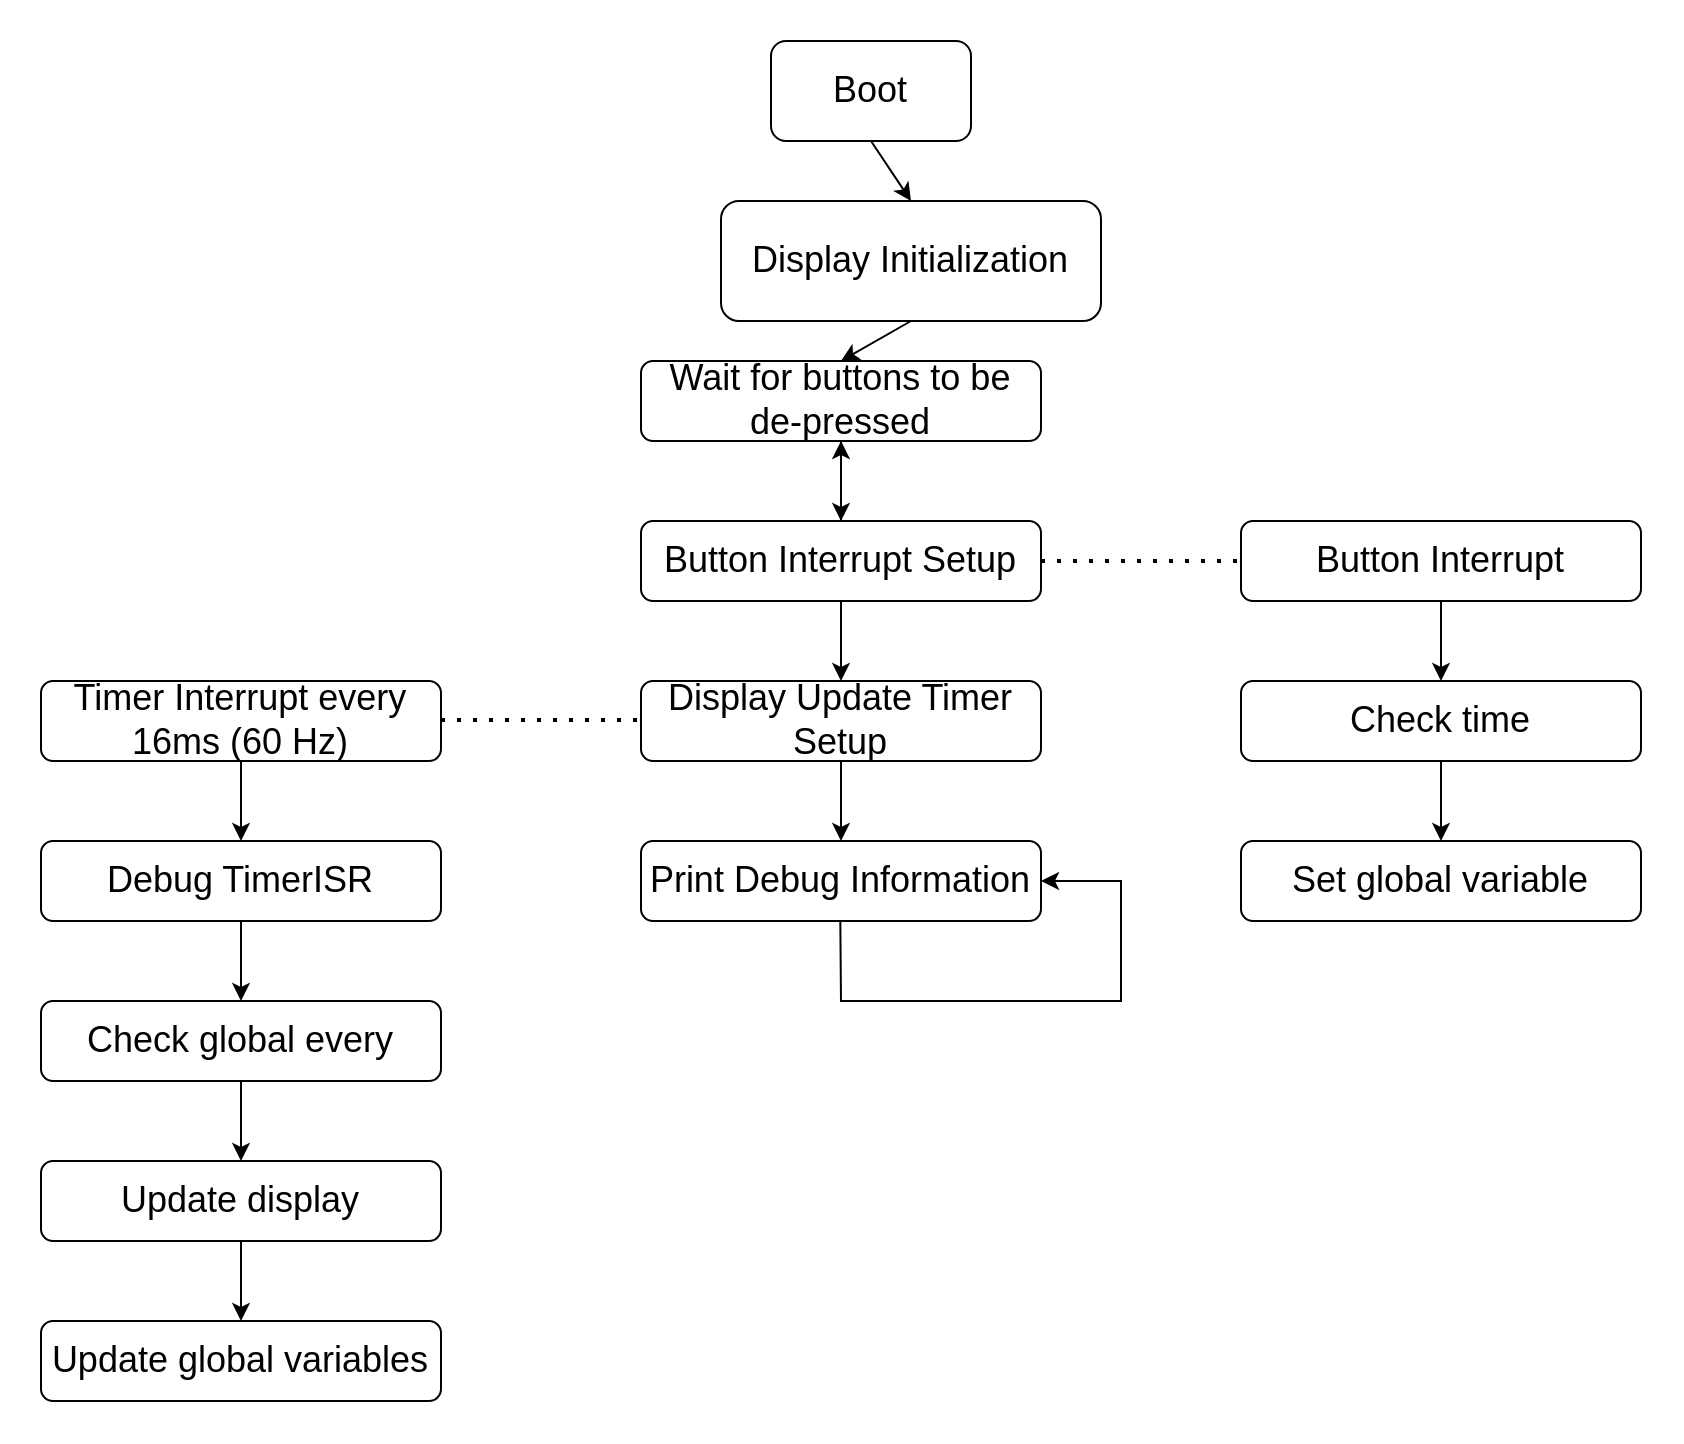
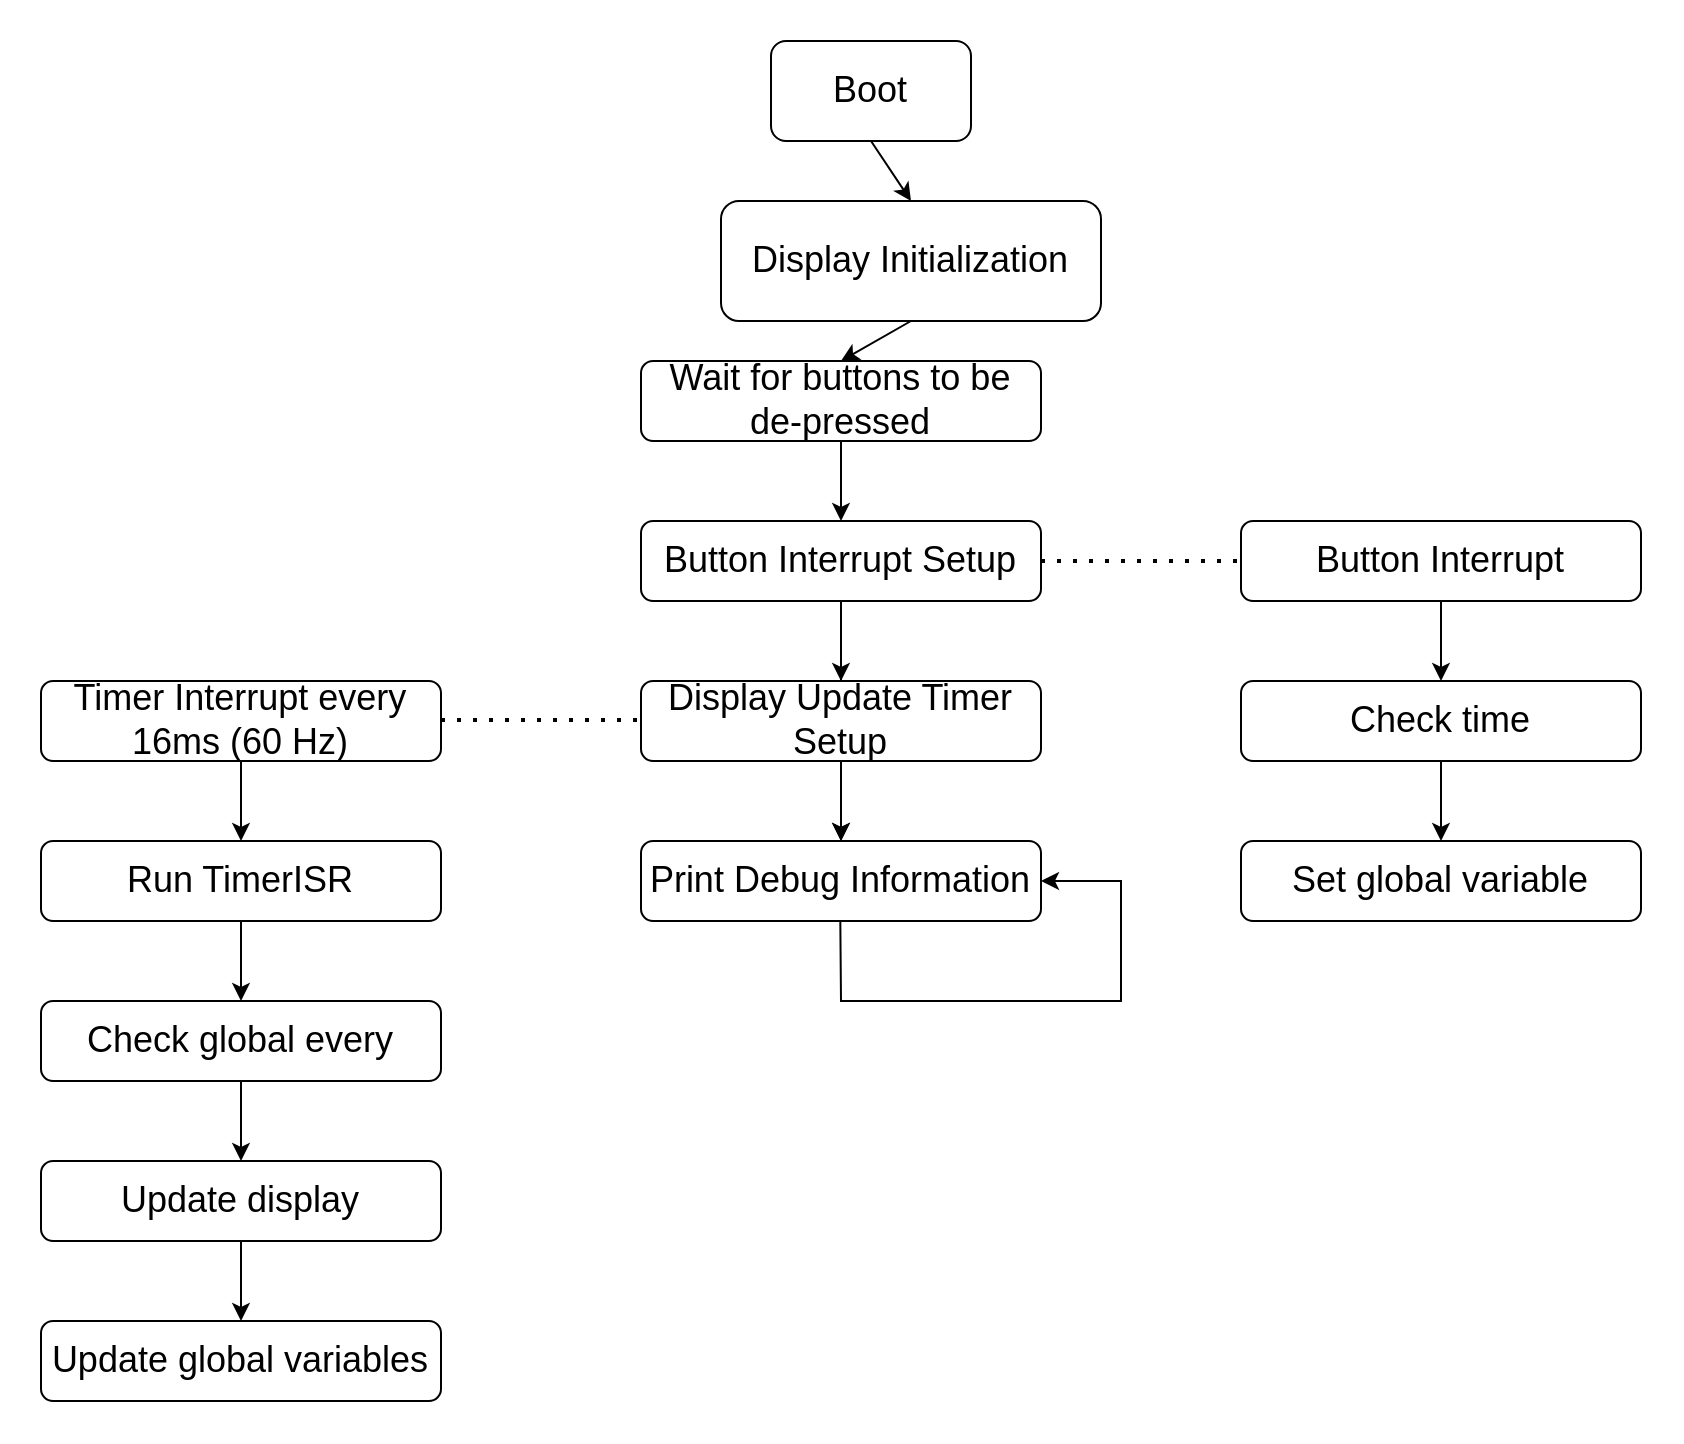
edge "Button Interrupt Setup" -> "Wait for buttons to be de-pressed": now "Button Interrupt Setup" -> "Print Debug Information"
node "Debug TimerISR": label "Debug TimerISR" -> "Run TimerISR"
